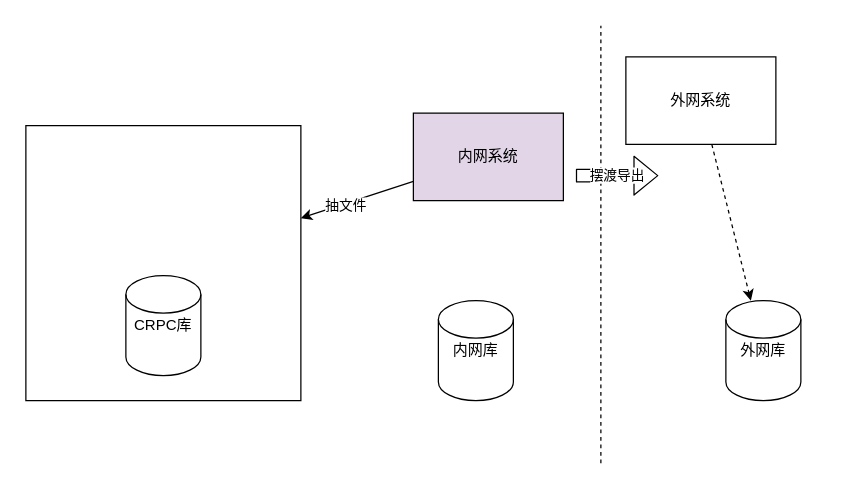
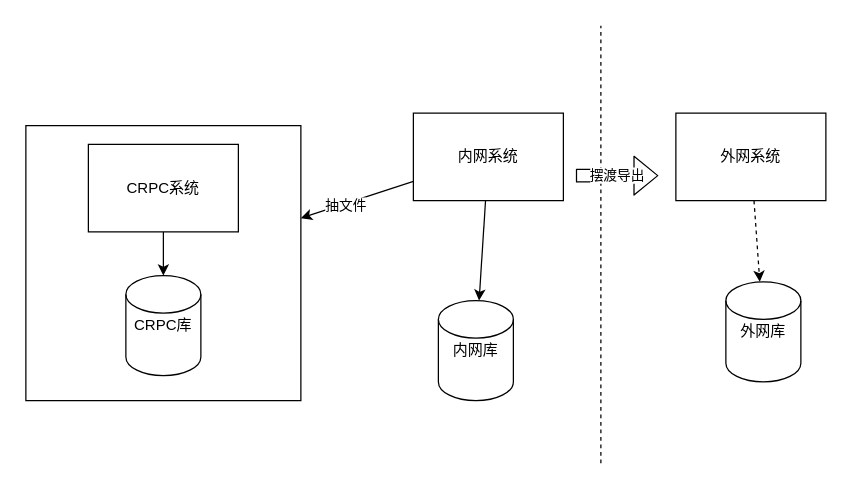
node "外网系统": moved (701, 101) -> (751, 157)
node "内网系统": fillcolor #e1d5e7 -> #ffffff
node "CRPC系统": added
edge "内网系统" -> "内网库": added
edge "CRPC系统" -> "CRPC库": added
node "外网库": moved (763, 351) -> (763, 332)
